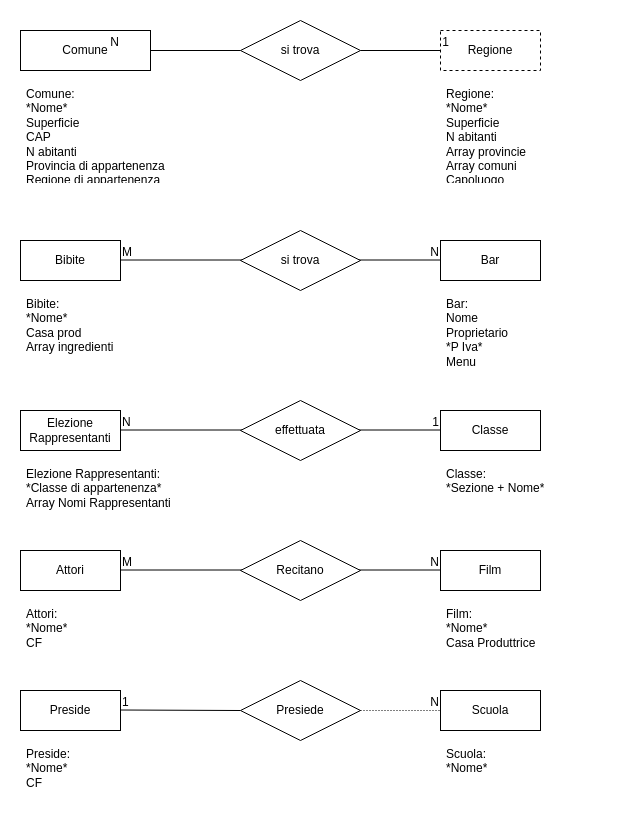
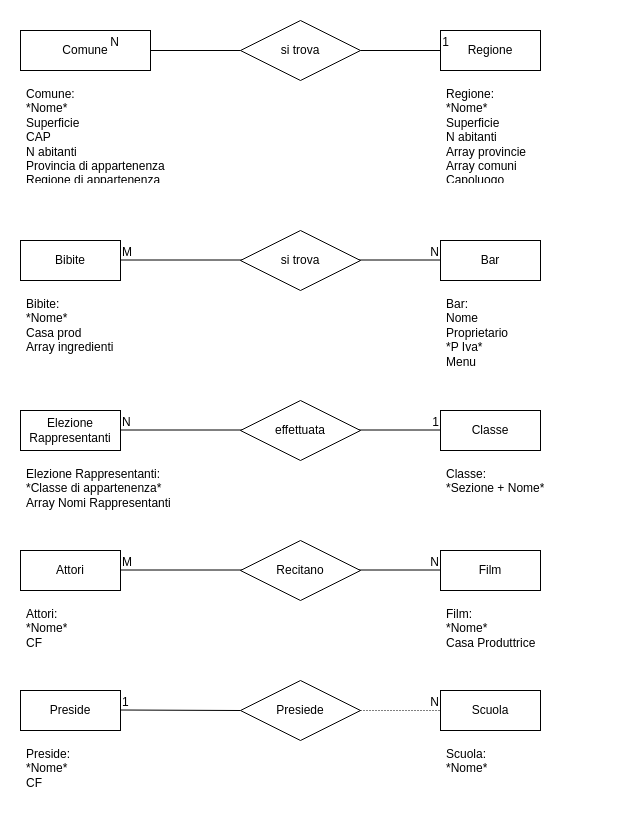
node "Regione": style dashed -> solid
